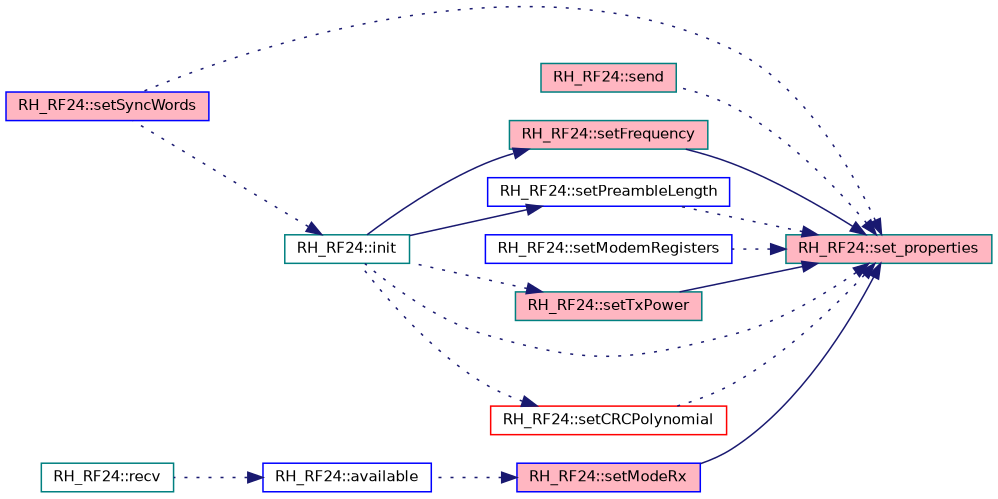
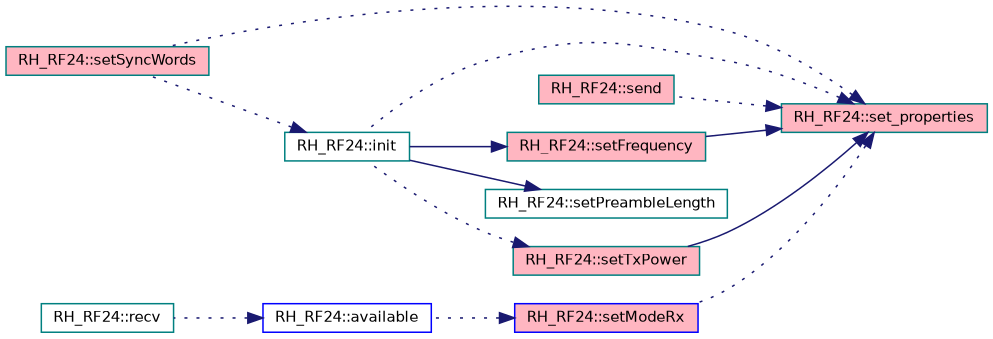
node "RH_RF24::setSyncWords": color blue -> teal
node "RH_RF24::setPreambleLength": color blue -> teal
edge "RH_RF24::setPreambleLength" -> "RH_RF24::set_properties": removed
node "RH_RF24::setModemRegisters": removed
edge "RH_RF24::setModeRx" -> "RH_RF24::set_properties": style solid -> dotted
node "RH_RF24::setCRCPolynomial": removed
